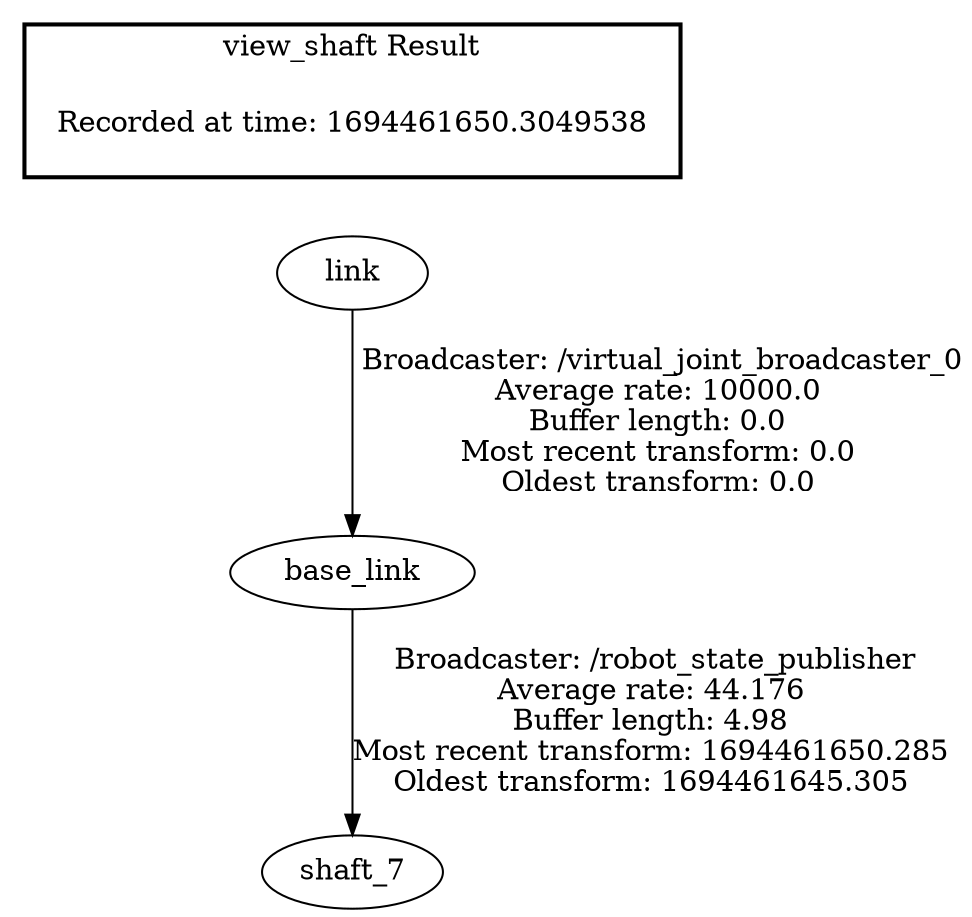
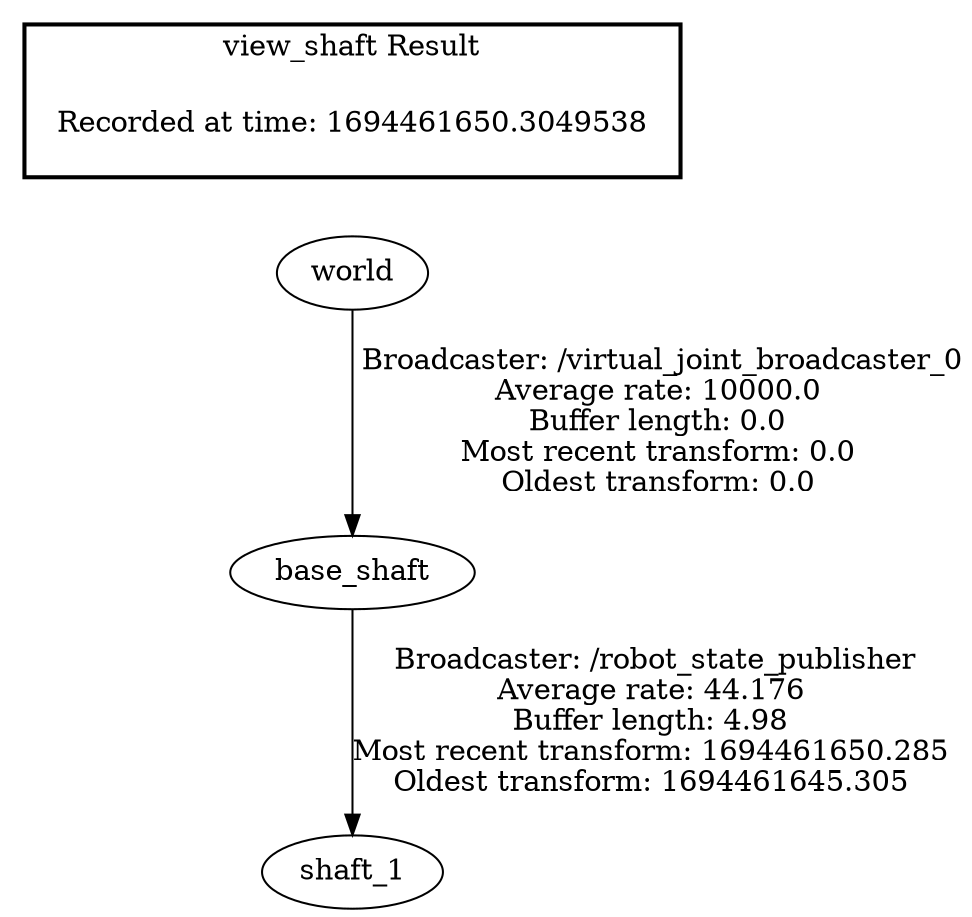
node "link": label "link" -> "world"
node "base_link": label "base_link" -> "base_shaft"
node "shaft_7": label "shaft_7" -> "shaft_1"
